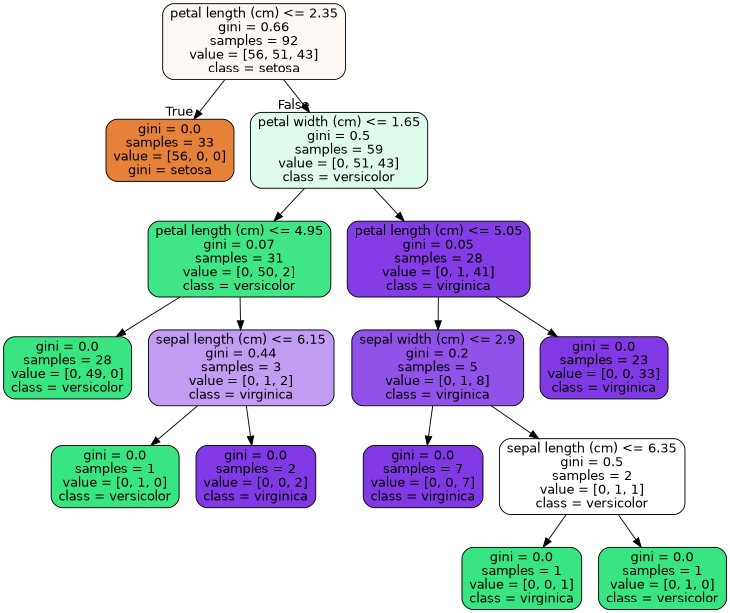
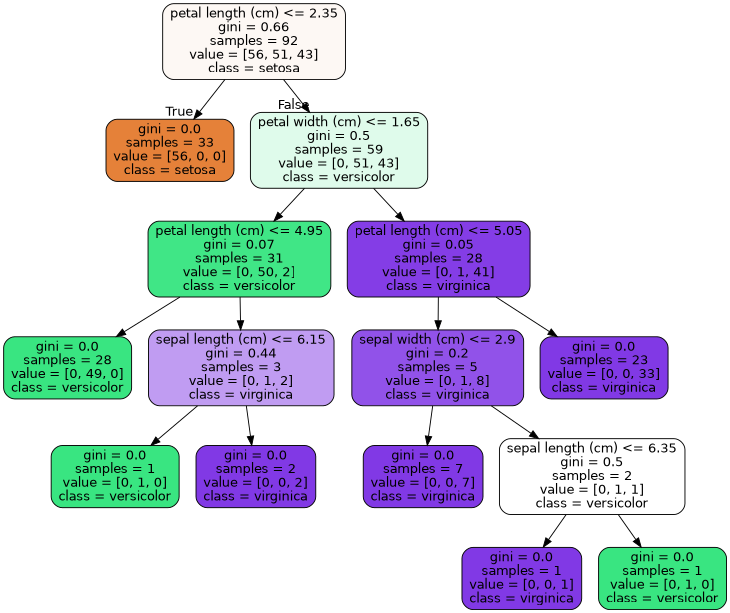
node "gini = 0.0 samples = 33 value = [56, 0, 0] gini = setosa": label "gini = 0.0 samples = 33 value = [56, 0, 0] gini = setosa" -> "gini = 0.0 samples = 33 value = [56, 0, 0] class = setosa"
node "gini = 0.0 samples = 1 value = [0, 0, 1] class = virginica": fillcolor #39e581ff -> #8139e5ff
